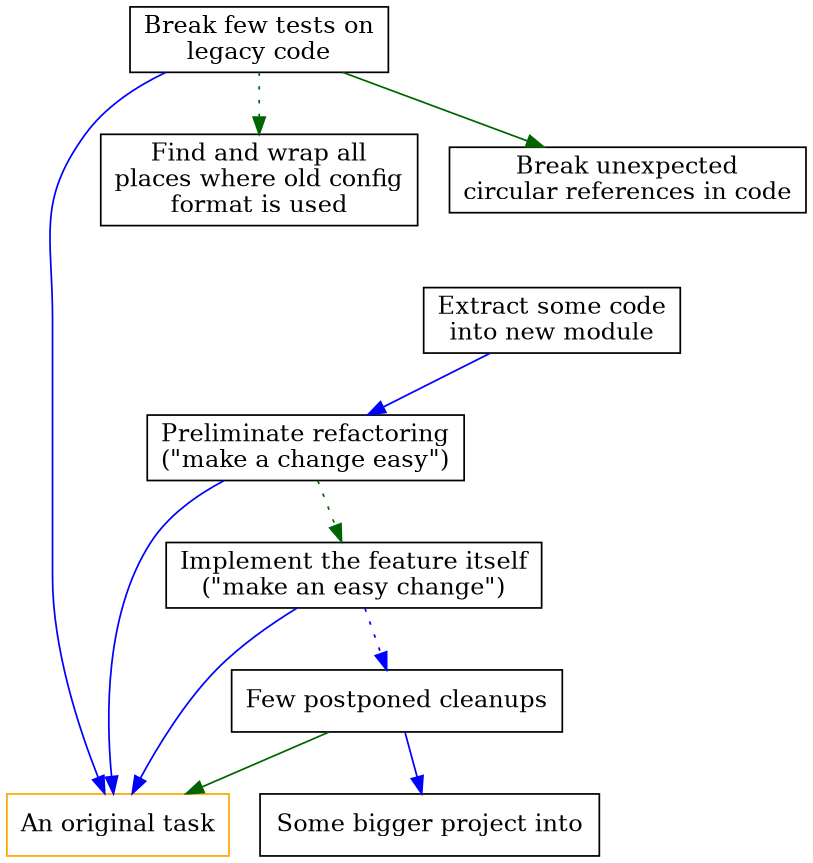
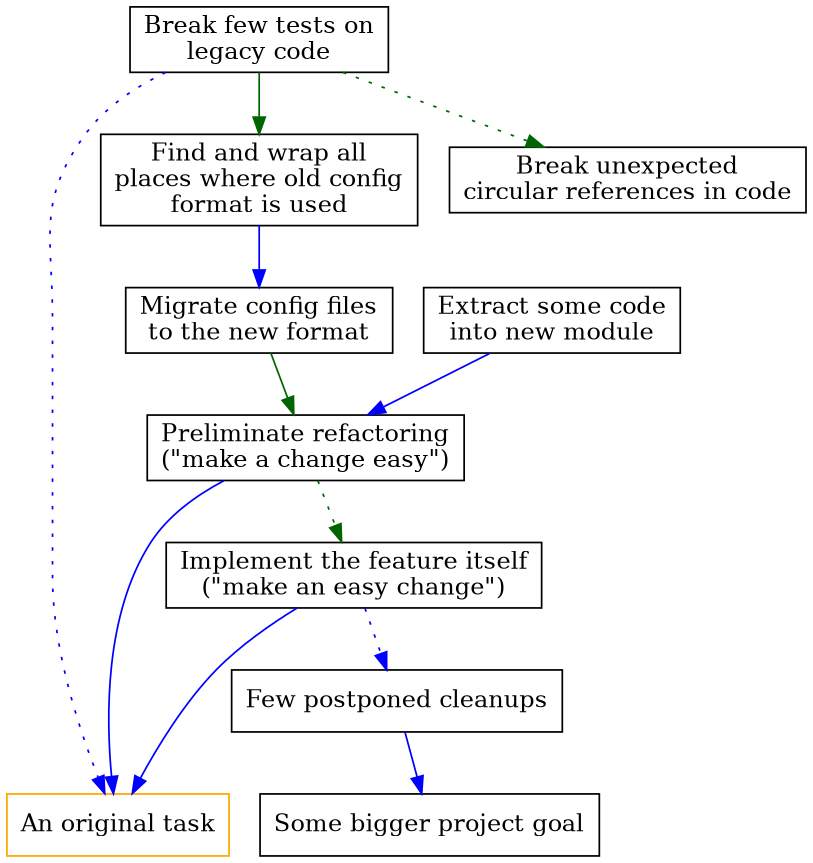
edge "Break few tests on legacy code" -> "Find and wrap all places where old config format is used": style dotted -> solid
edge "Break few tests on legacy code" -> "Break unexpected circular references in code": style solid -> dotted
node "Migrate config files to the new format": added
edge "Break few tests on legacy code" -> "An original task": style solid -> dotted
edge "Few postponed cleanups" -> "An original task": removed
node "Some bigger project into": label "Some bigger project into" -> "Some bigger project goal"
